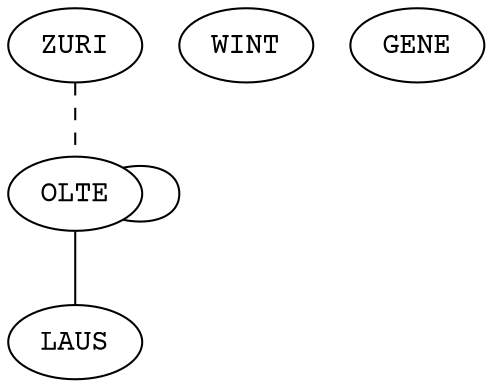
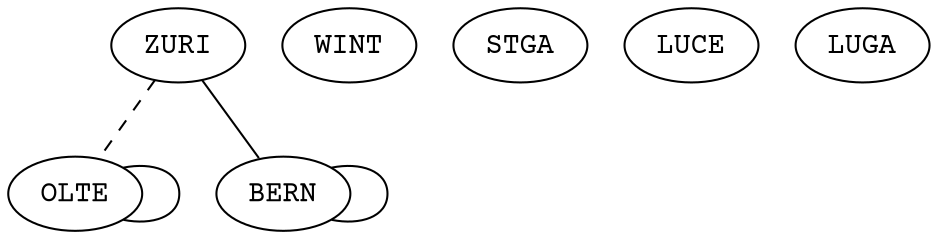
node "GENE": removed
node "STGA": added
node "LUCE": added
node "LUGA": added
node "BERN": added
node "LAUS": removed
